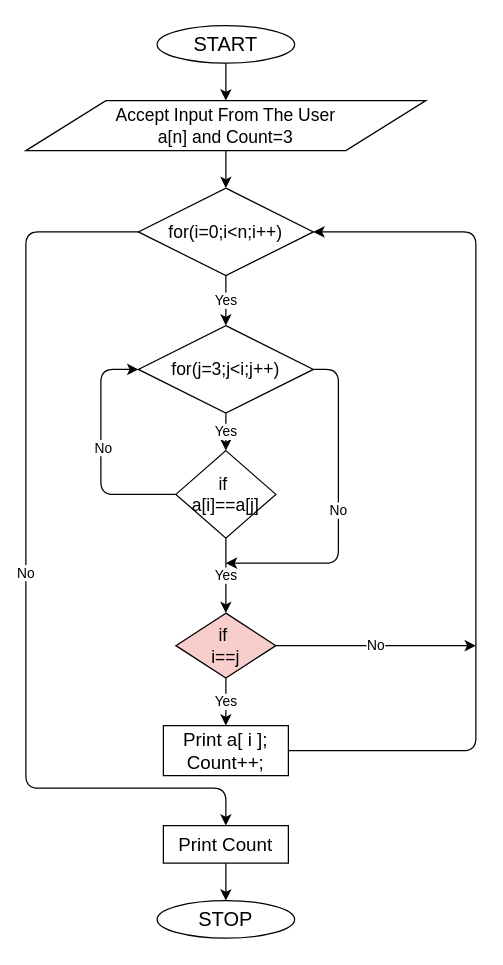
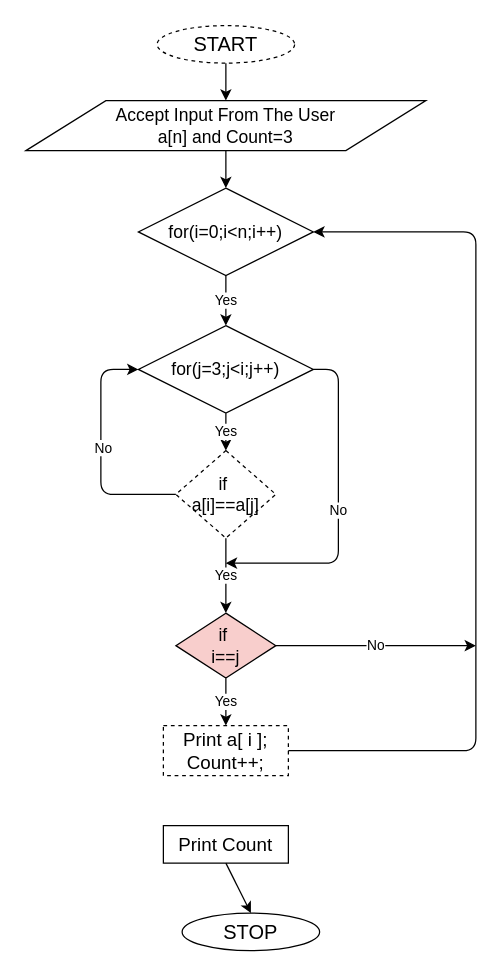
node "START": style solid -> dashed
node "if a[i]==a[j]": style solid -> dashed
edge "for(i=0;i<n;i++)" -> "Print Count": removed, label "No"
node "Print a[ i ]; Count++;": style solid -> dashed
node "STOP": moved (226, 919) -> (251, 932)
